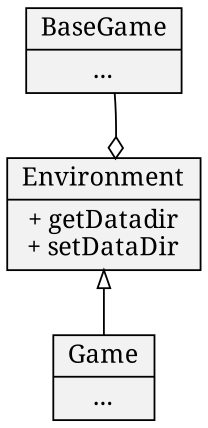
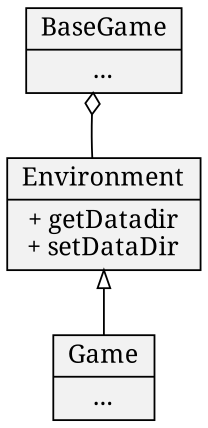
edge "BaseGame" -> "Environment": reversed
